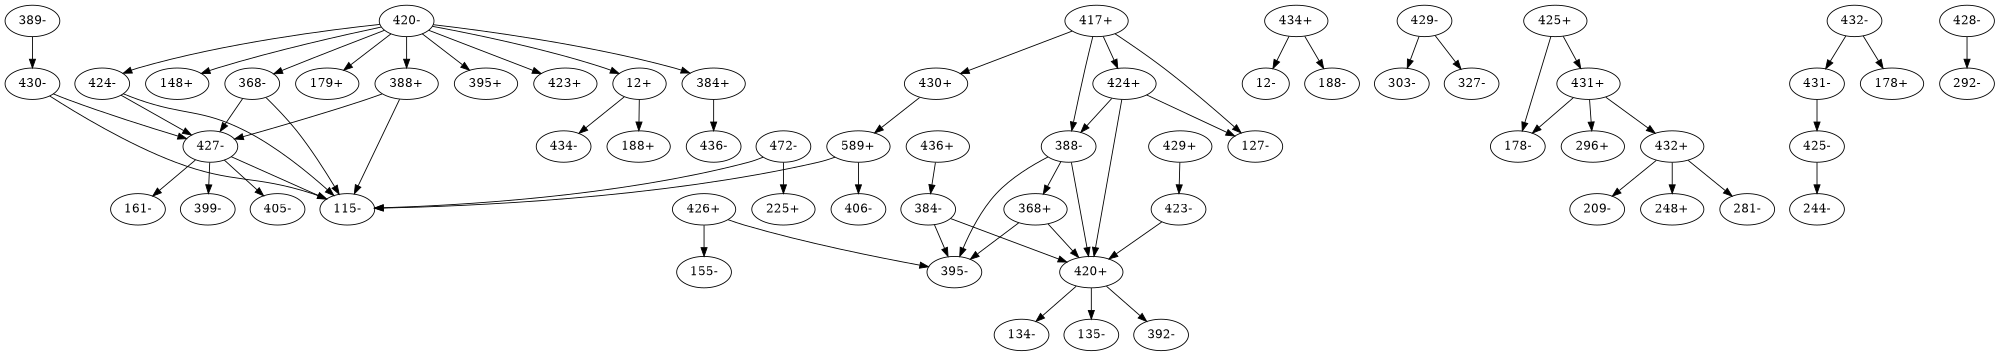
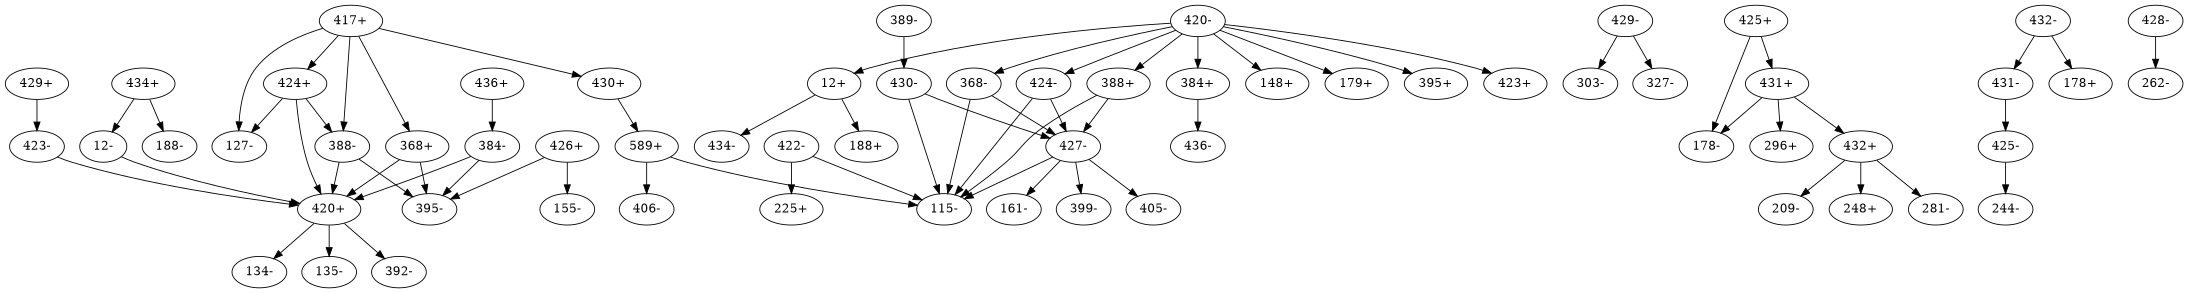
node "292-": label "292-" -> "262-"
node "472-": label "472-" -> "422-"
edge "388-" -> "368+": now "417+" -> "368+"
edge "12-" -> "420+": added
